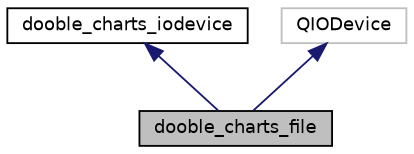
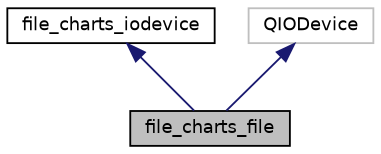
node "dooble_charts_iodevice": label "dooble_charts_iodevice" -> "file_charts_iodevice"
node "dooble_charts_file": label "dooble_charts_file" -> "file_charts_file"
